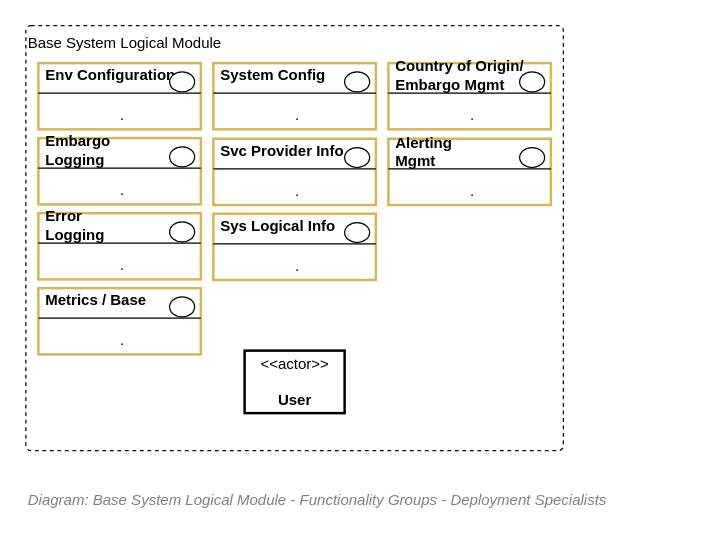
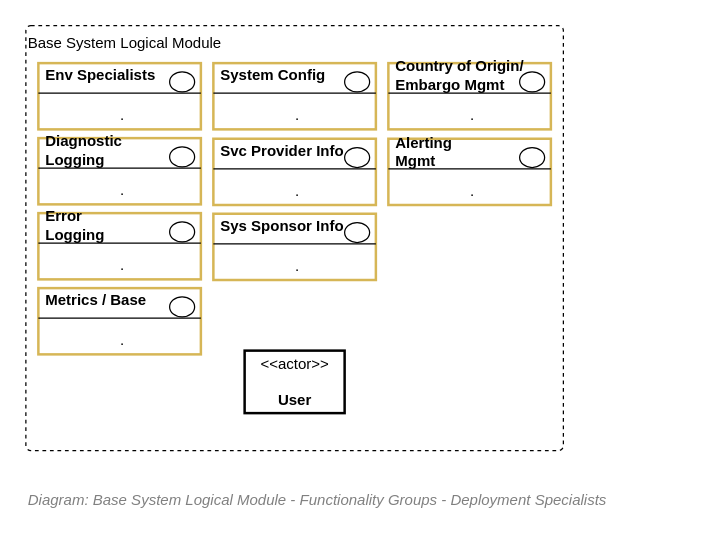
node "Env Configuration": label "Env Configuration" -> "Env Specialists"
node "Embargo Logging": label "Embargo Logging" -> "Diagnostic Logging"
node "Sys Logical Info": label "Sys Logical Info" -> "Sys Sponsor Info"
